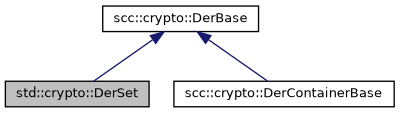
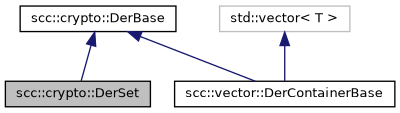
node "std::vector< T >": added
node "std::crypto::DerSet": label "std::crypto::DerSet" -> "scc::crypto::DerSet"
node "scc::crypto::DerContainerBase": label "scc::crypto::DerContainerBase" -> "scc::vector::DerContainerBase"
